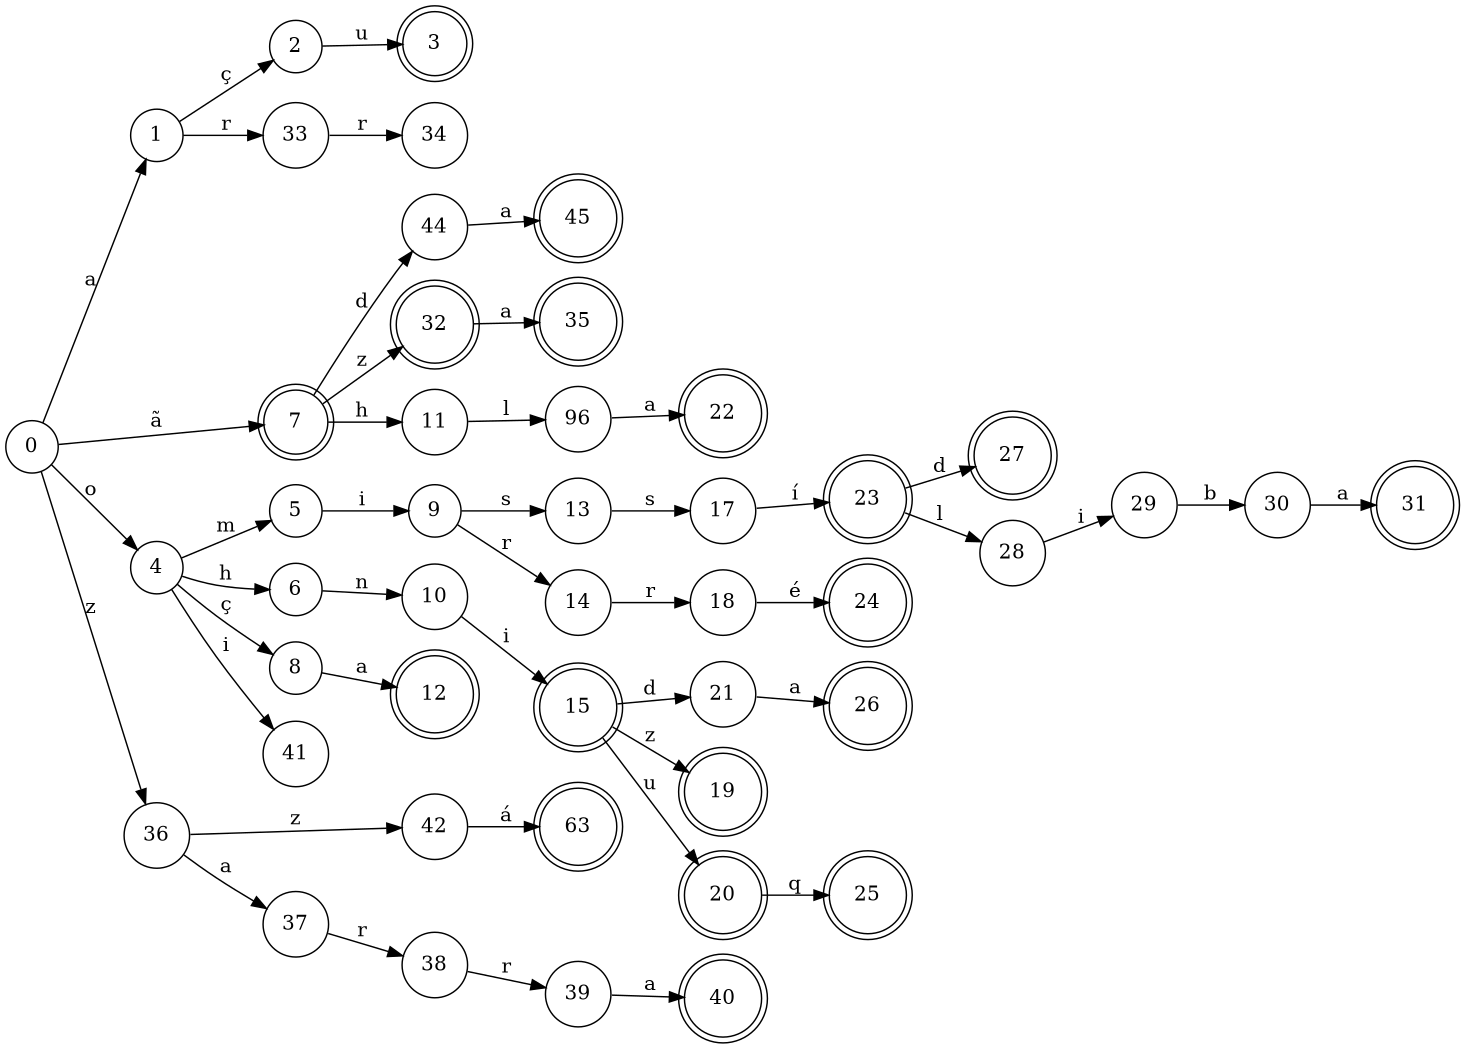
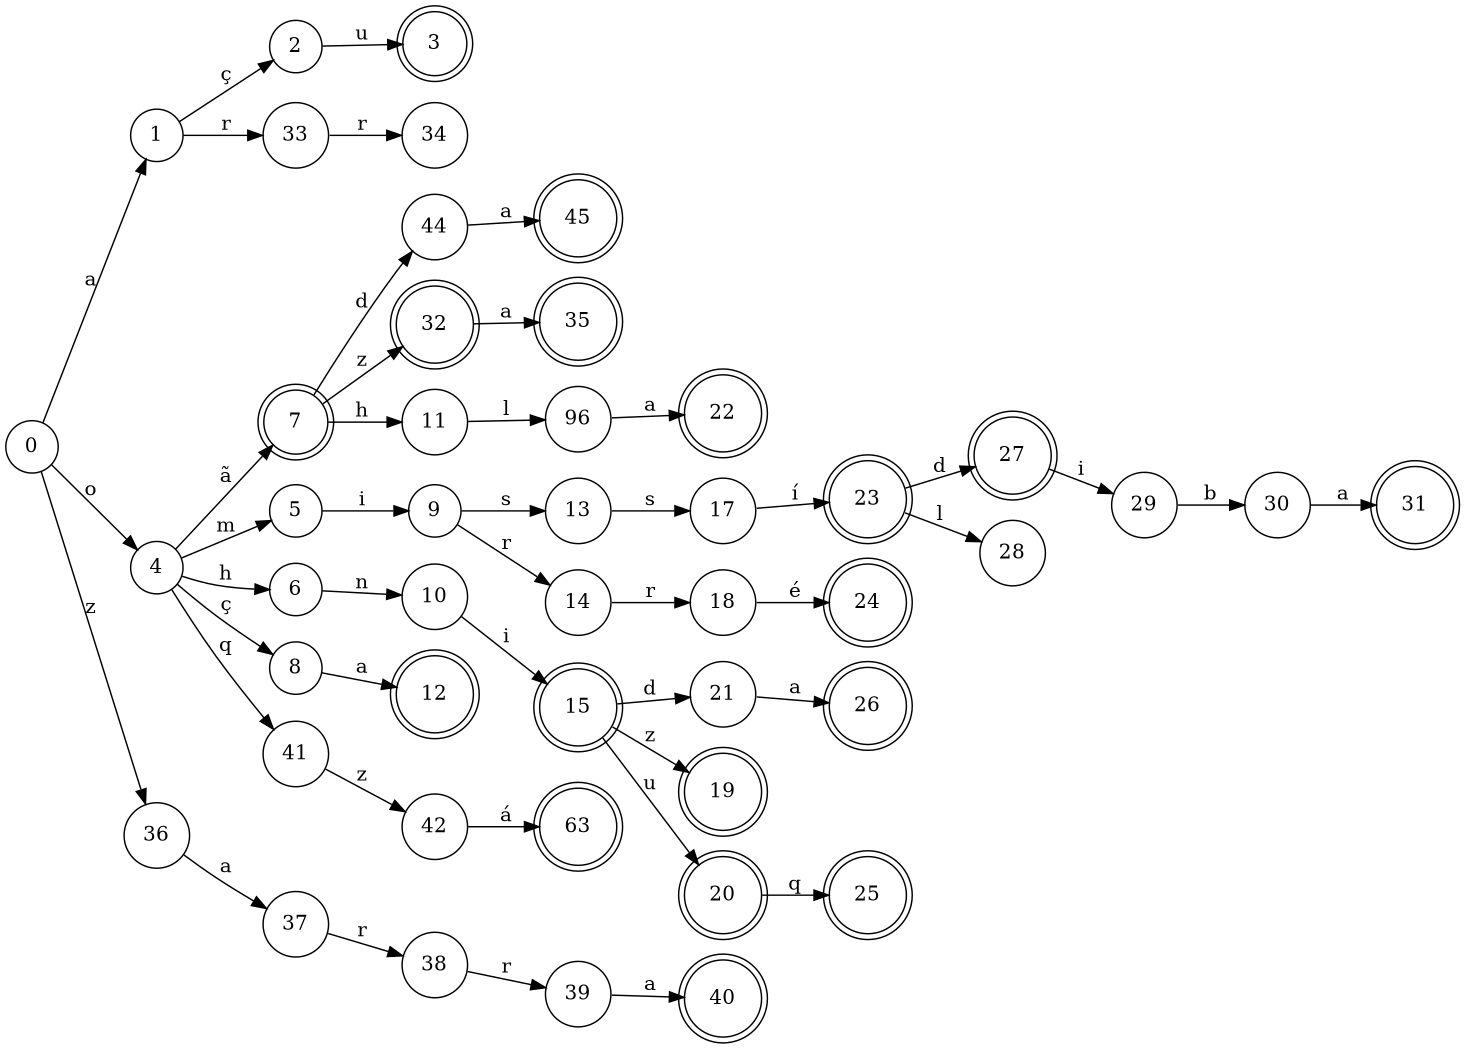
edge "0" -> "7": now "4" -> "7"
edge "28" -> "29": now "27" -> "29"
edge "4" -> "41": label "i" -> "q"
edge "36" -> "42": now "41" -> "42"
